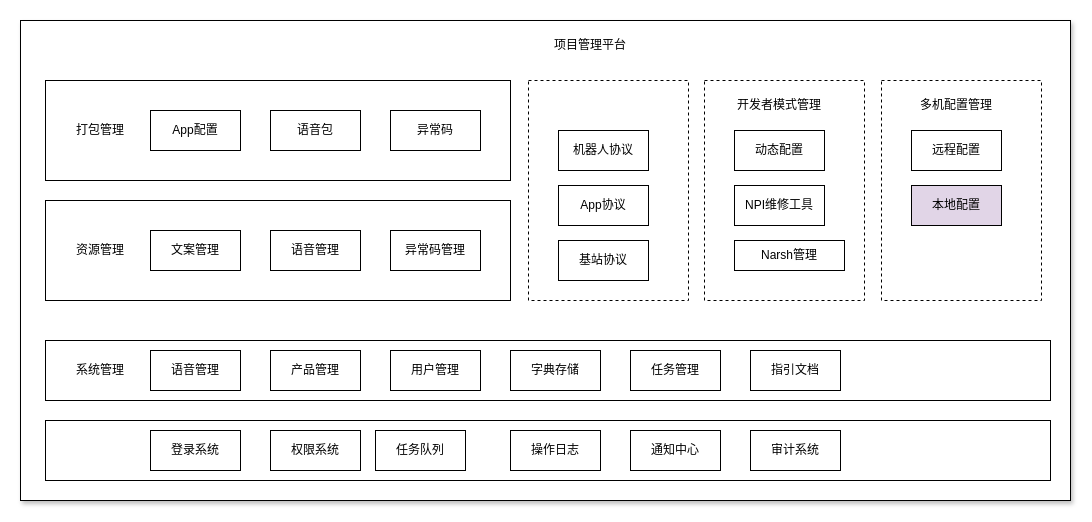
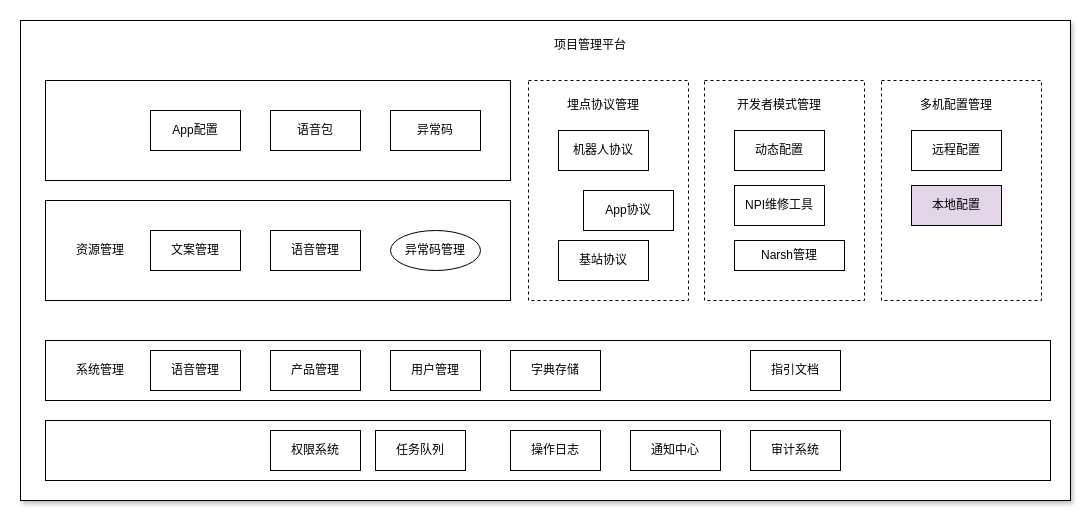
node "埋点协议管理": added
node "打包管理": removed
node "App协议": moved (604, 206) -> (629, 211)
node "异常码管理": shape rectangle -> ellipse
node "任务管理": removed
node "登录系统": removed
